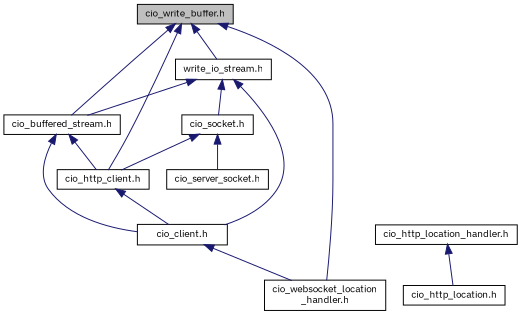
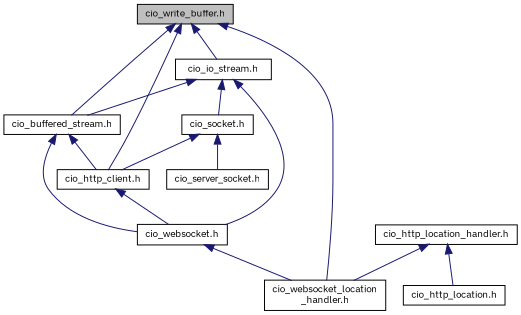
node "write_io_stream.h": label "write_io_stream.h" -> "cio_io_stream.h"
node "cio_client.h": label "cio_client.h" -> "cio_websocket.h"
edge "cio_websocket_location _handler.h" -> "cio_http_location_handler.h": added
